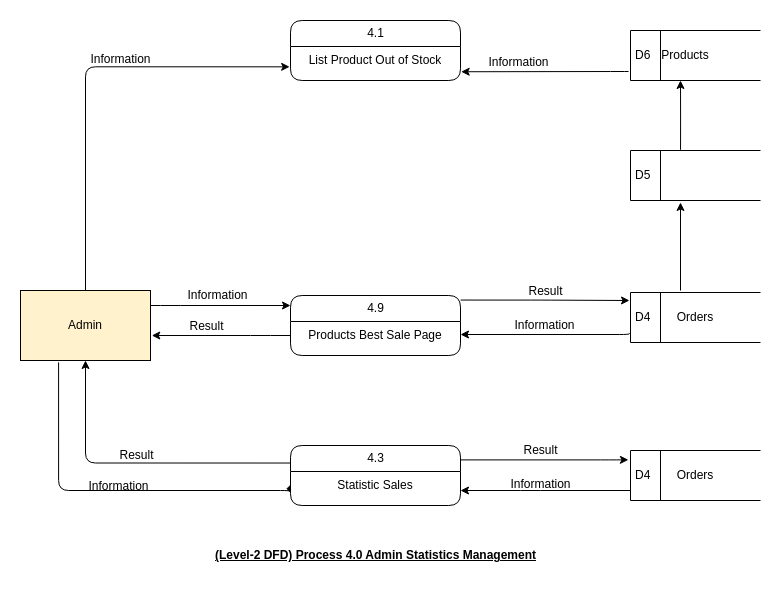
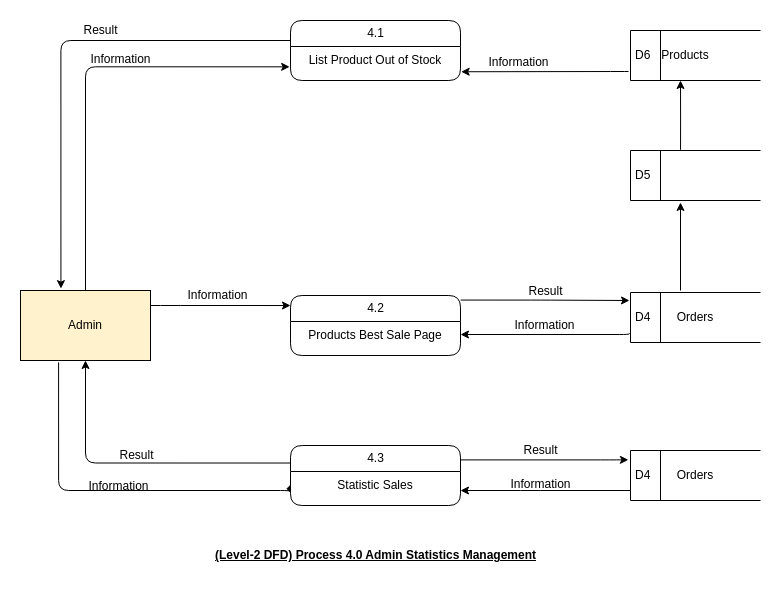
edge "4.1" -> "Admin": added, label "Result"
node "4.9": label "4.9" -> "4.2"
edge "Products Best Sale Page" -> "Admin": removed, label "Result"
